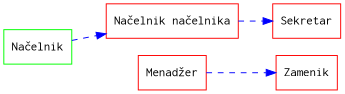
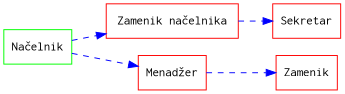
node "Načelnik načelnika": label "Načelnik načelnika" -> "Zamenik načelnika"
edge "Načelnik" -> "Menadžer": added
